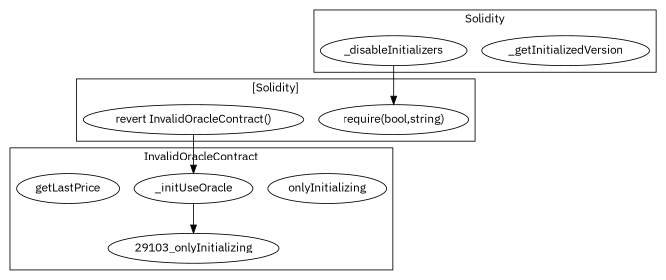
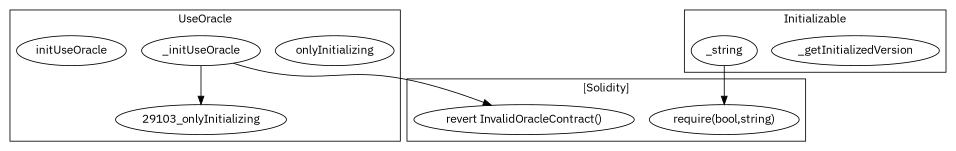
cluster "Solidity": label "Solidity" -> "Initializable"
node "_disableInitializers": label "_disableInitializers" -> "_string"
edge "revert InvalidOracleContract()" -> "_initUseOracle": reversed
cluster "InvalidOracleContract": label "InvalidOracleContract" -> "UseOracle"
node "getLastPrice": label "getLastPrice" -> "initUseOracle"
